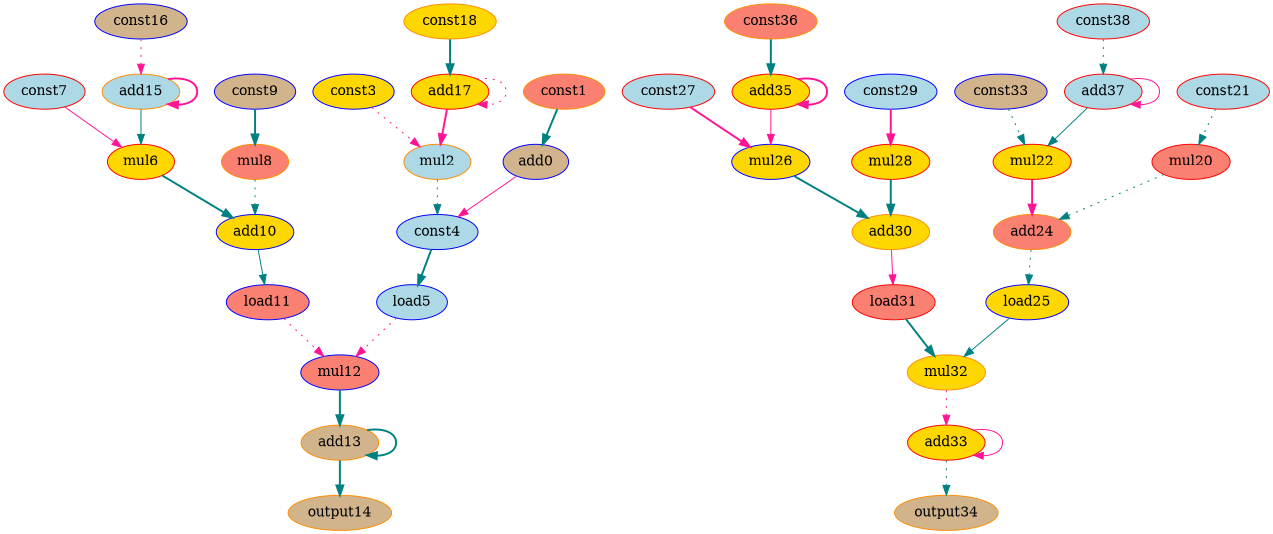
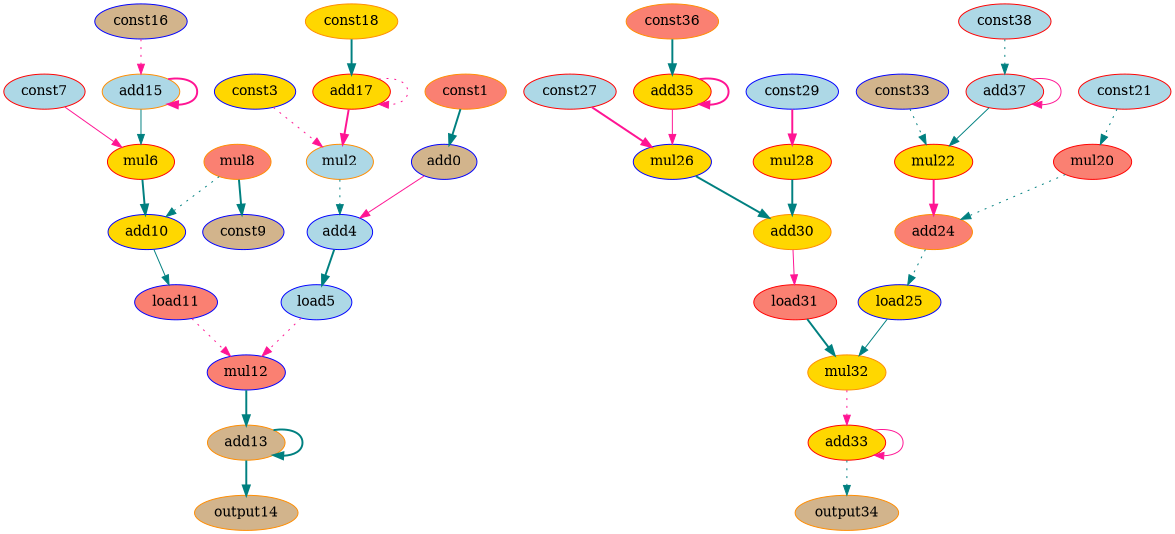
edge "const9" -> "mul8": reversed
node "const4": label "const4" -> "add4"
